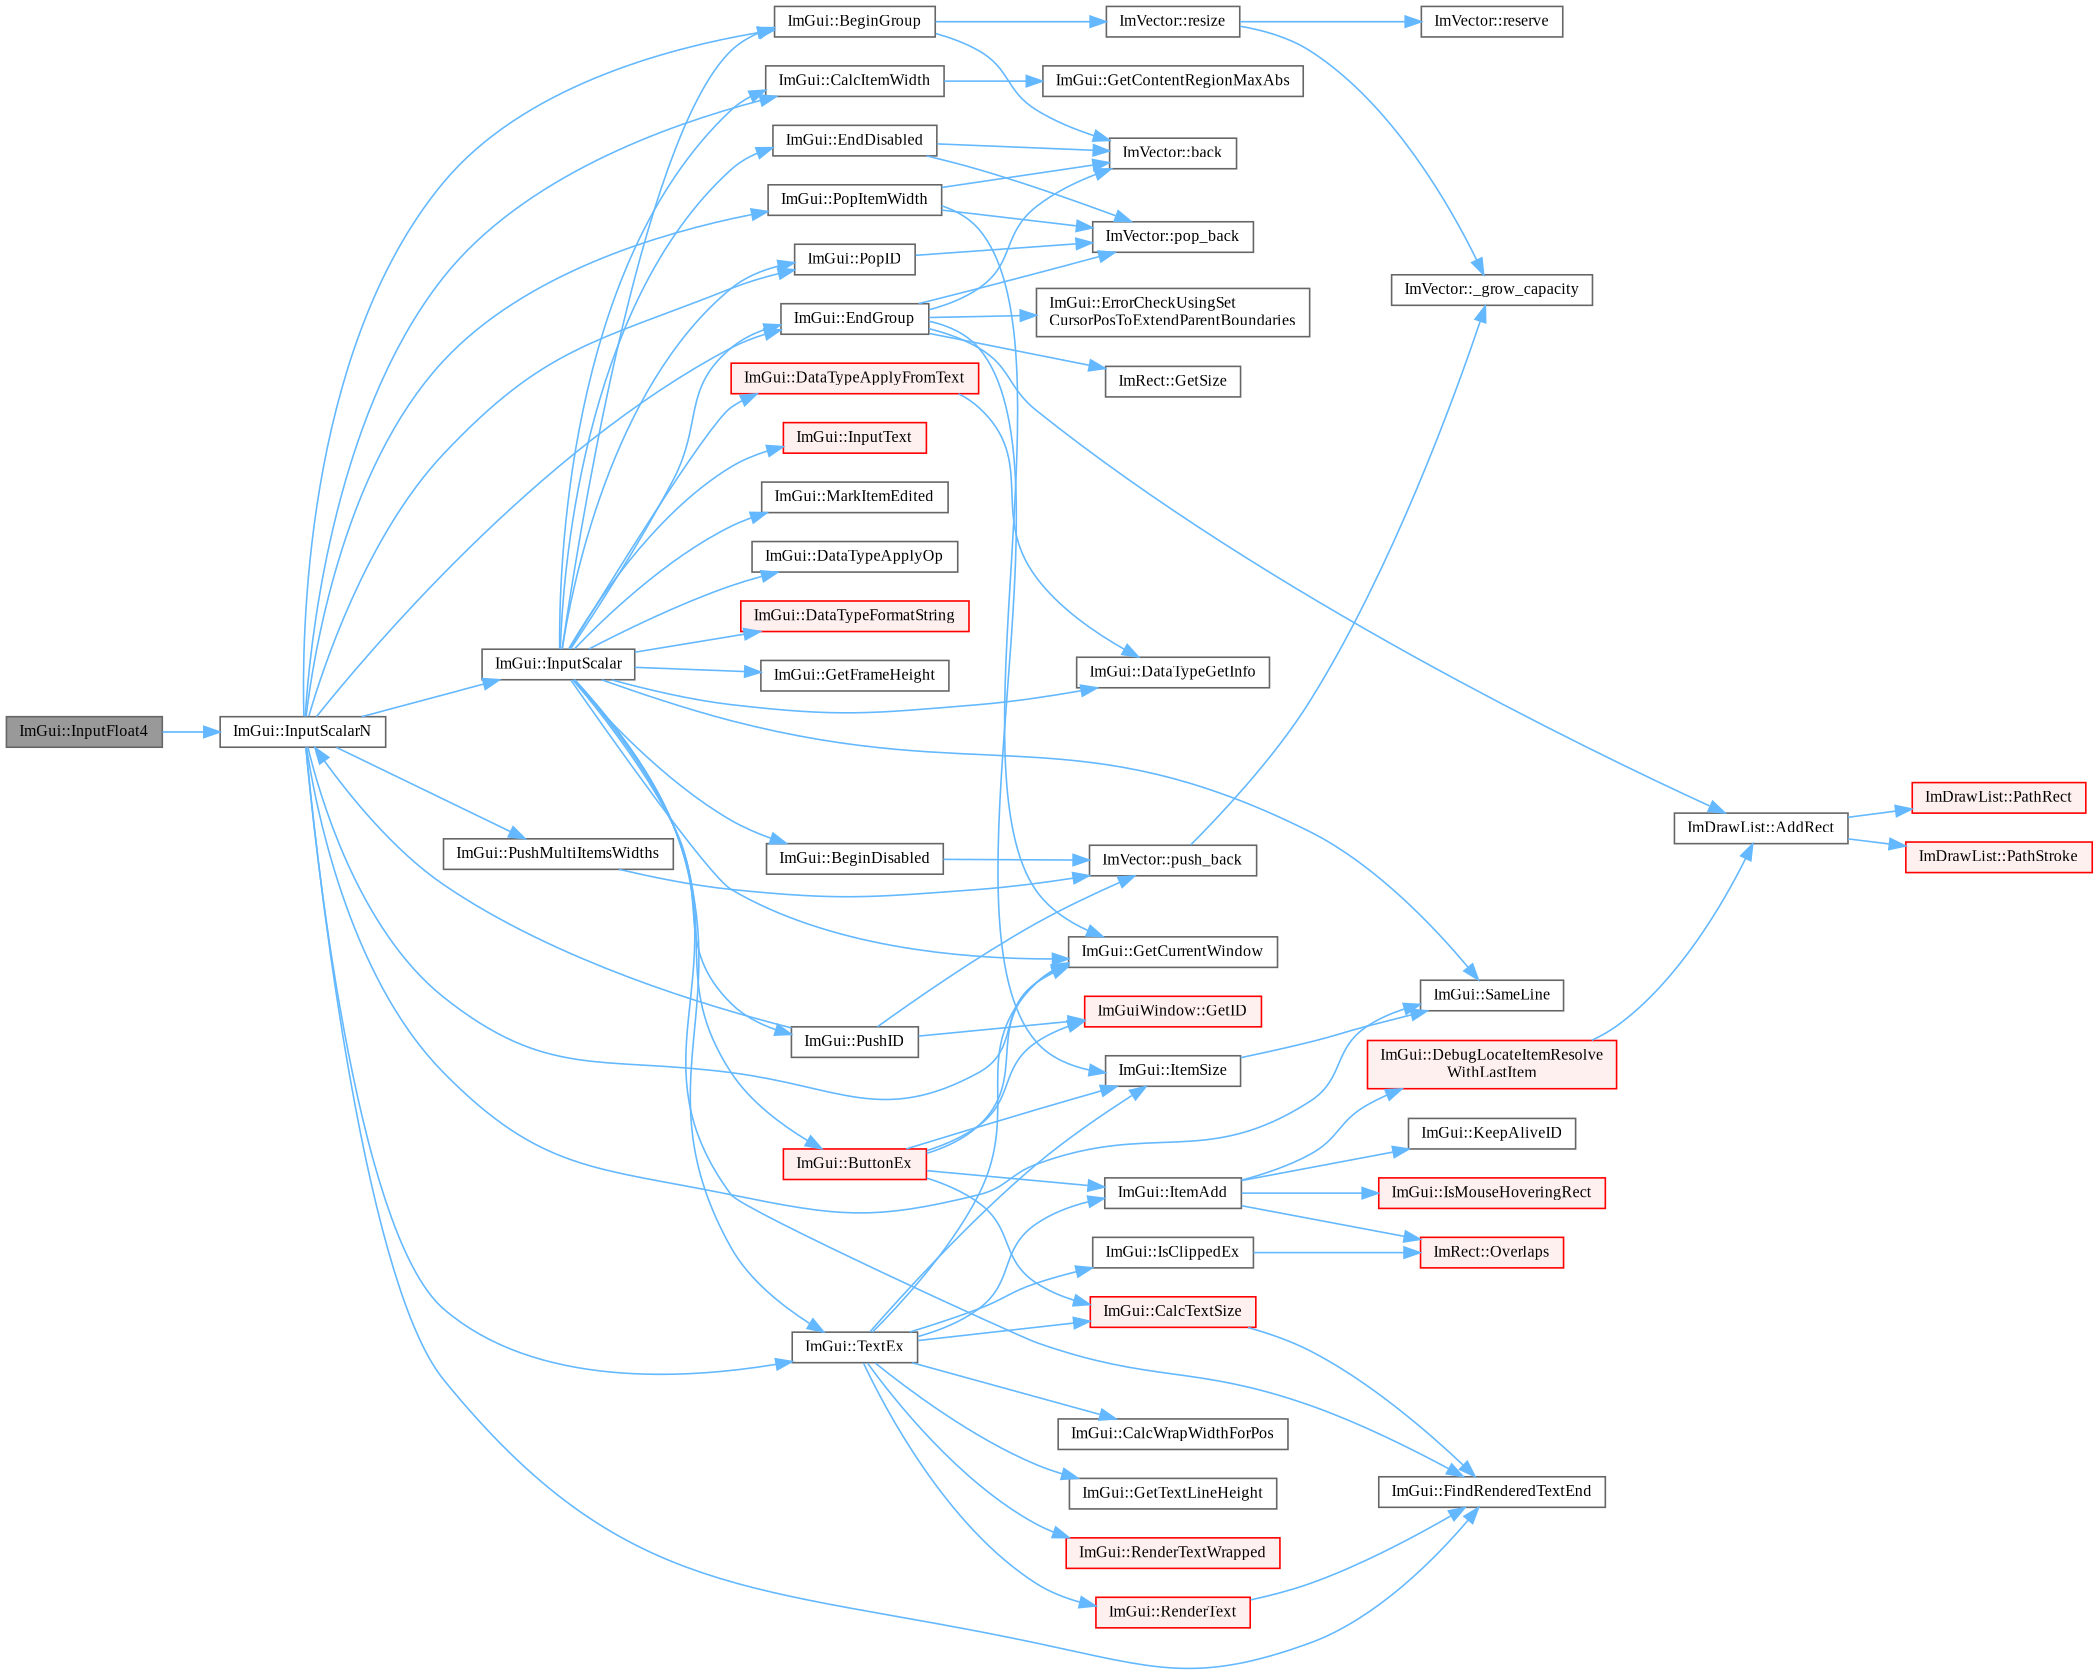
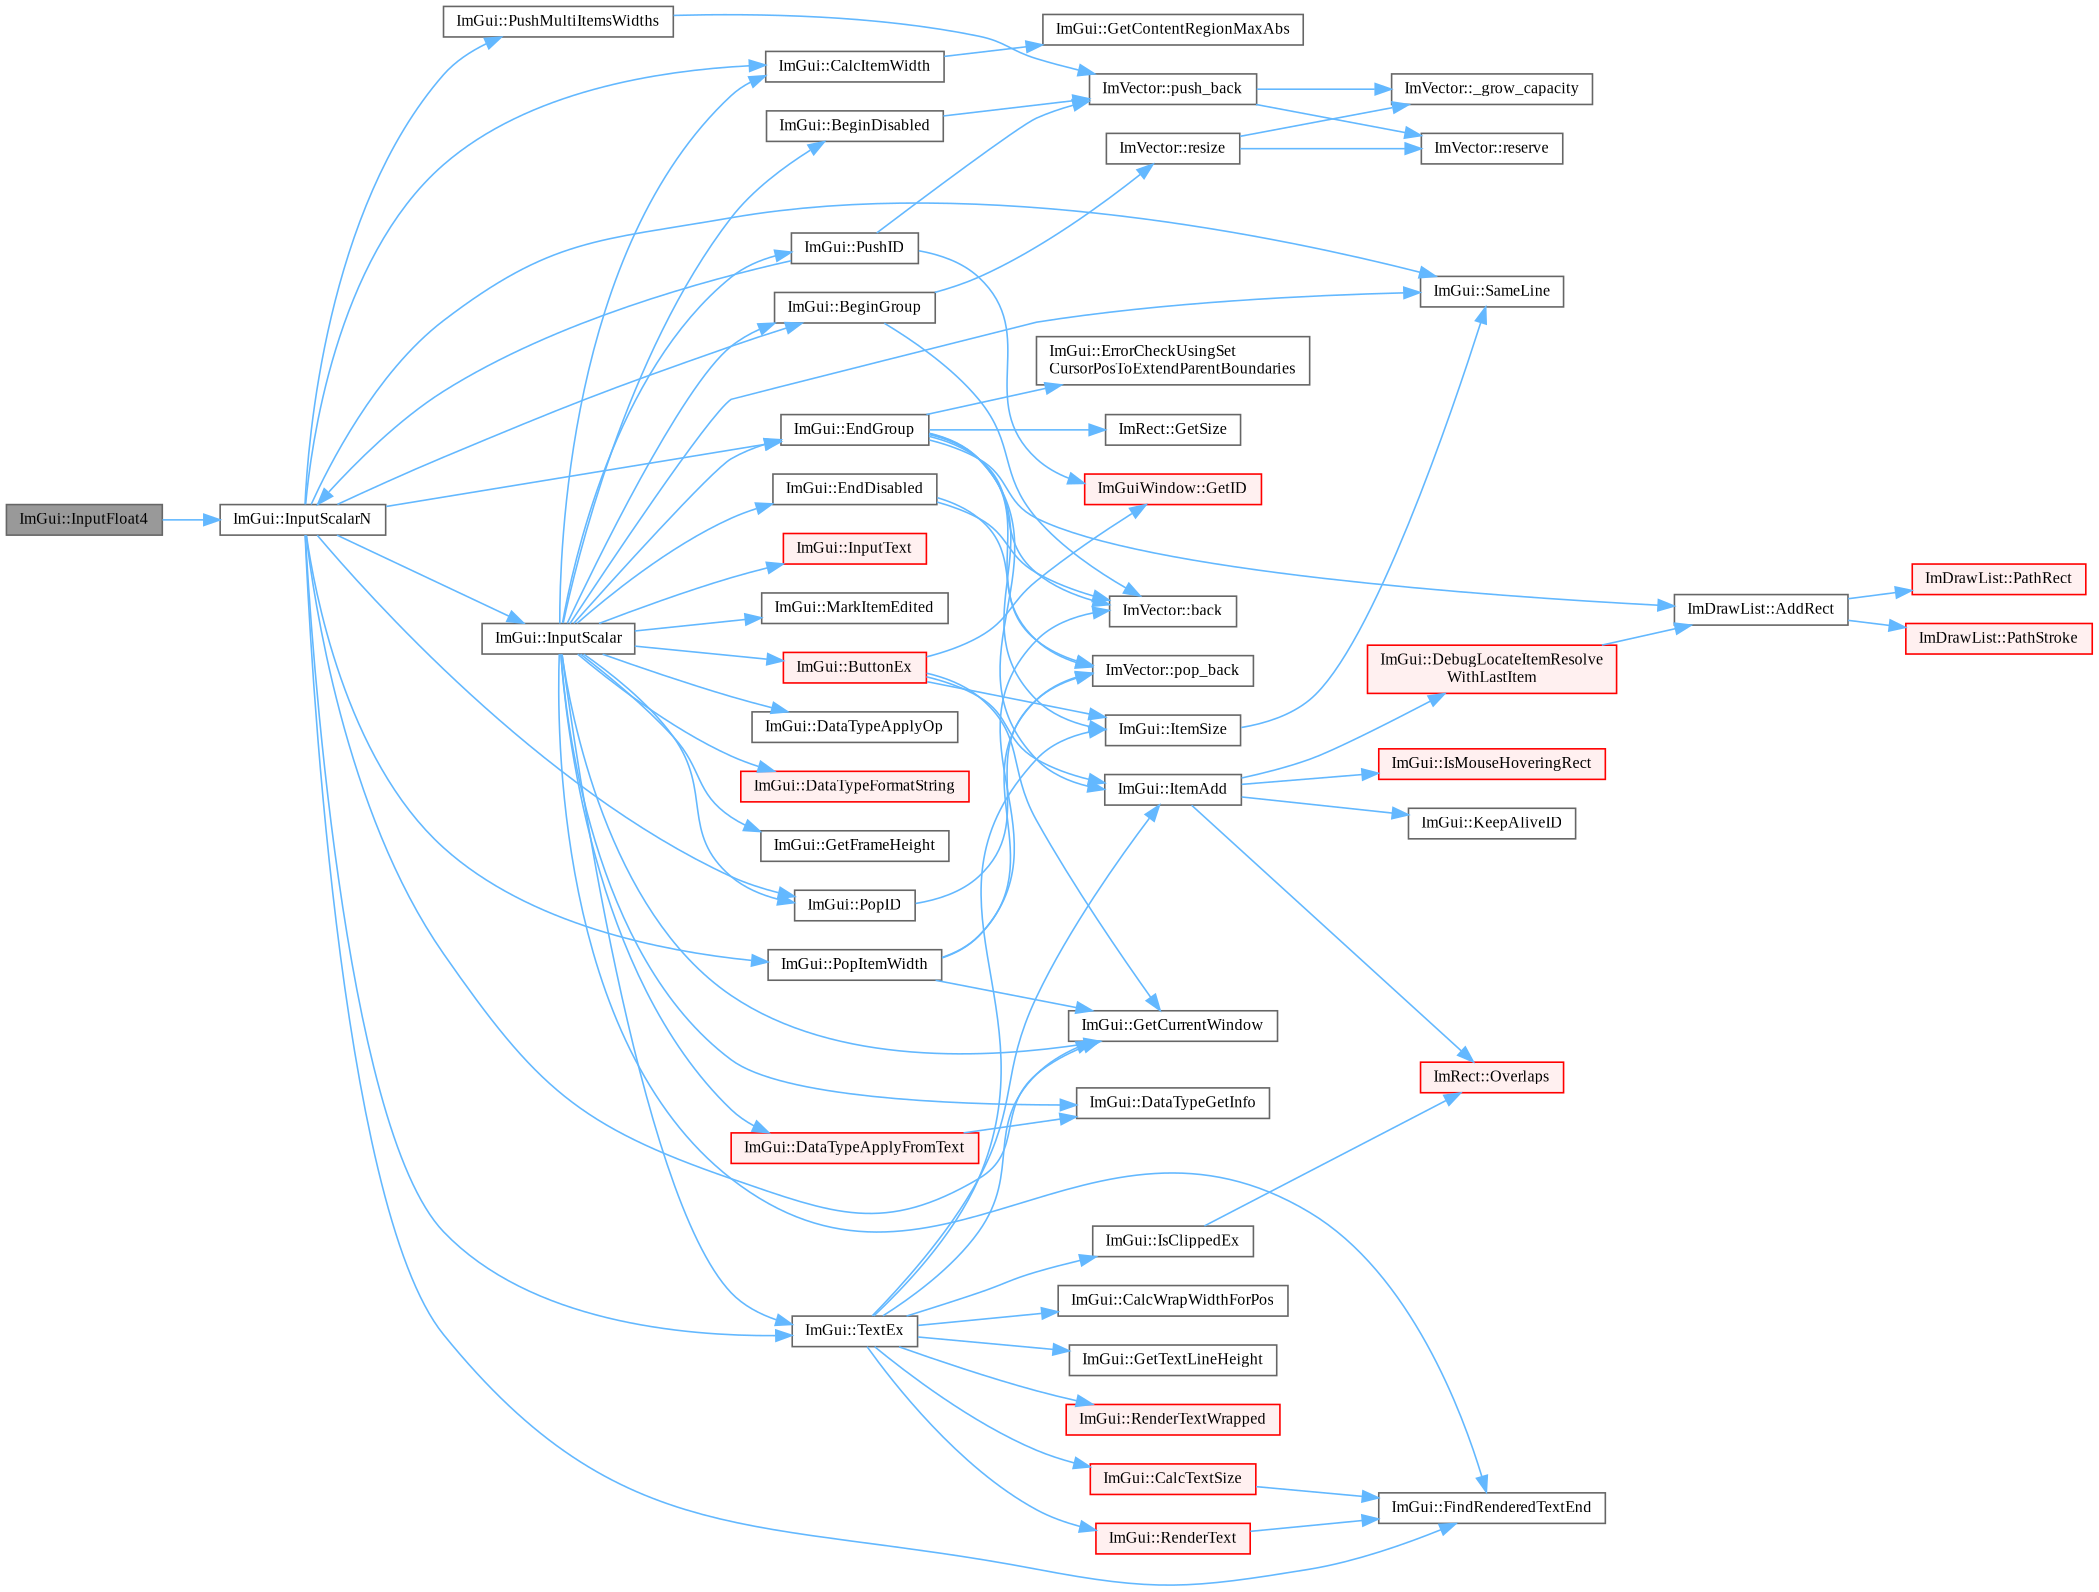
edge "ImVector::push_back" -> "ImVector::reserve": added
edge "ImGui::EndGroup" -> "ImGui::ItemAdd": added
edge "ImGui::ButtonEx" -> "ImGui::CalcTextSize": removed
